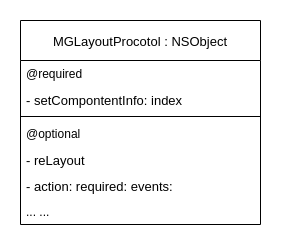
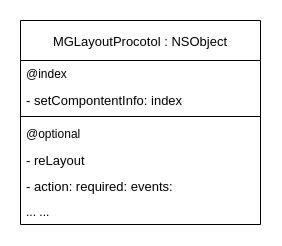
node "@required": label "@required" -> "@index"
